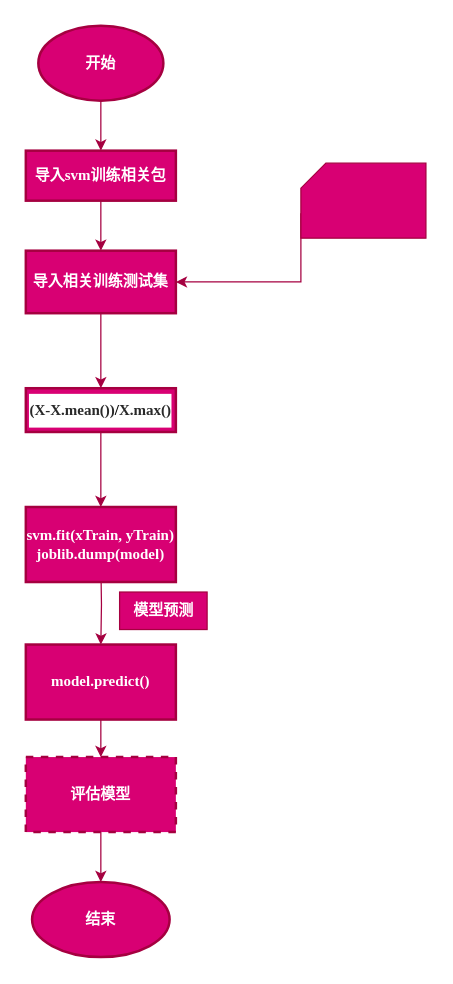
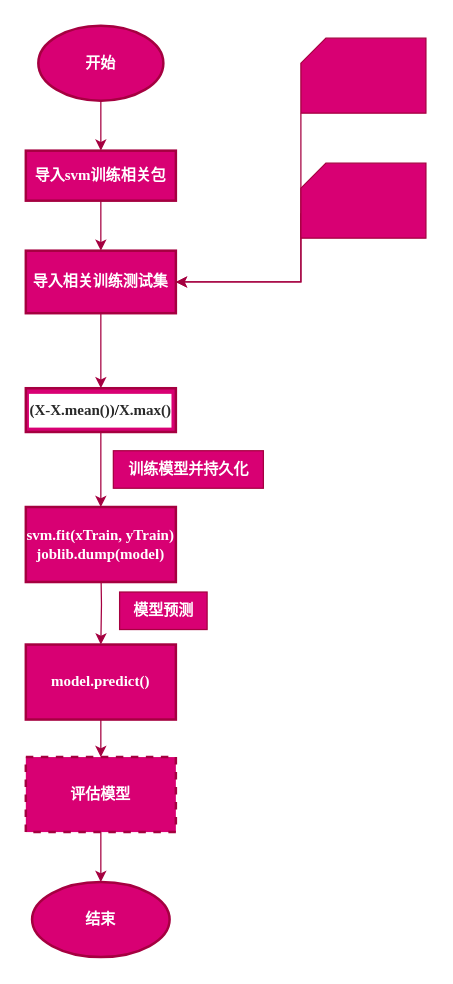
node "digits_training.csv": added
edge "digits_training.csv" -> "导入相关训练测试集": added
node "训练模型并持久化": added
